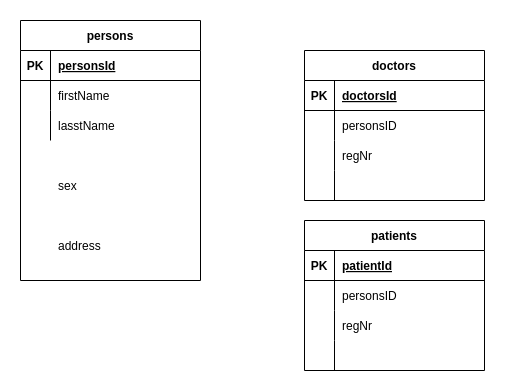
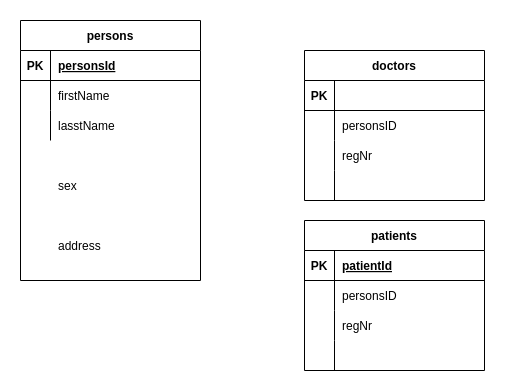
node "doctorsId": removed
